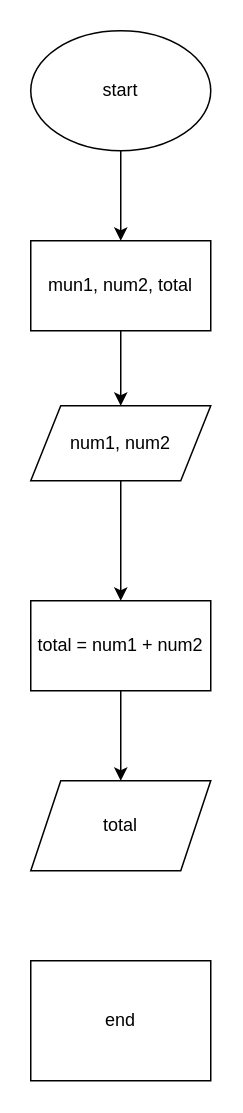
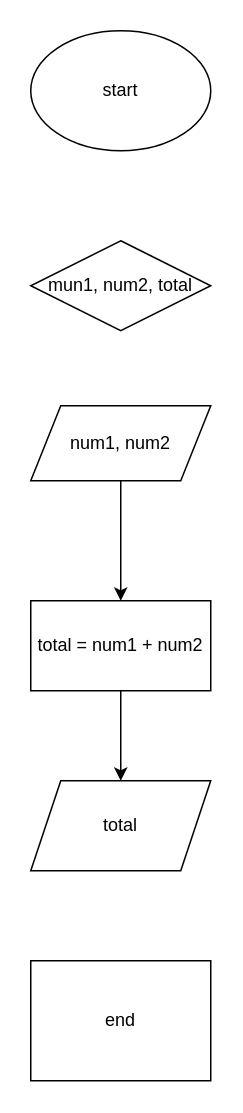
edge "start" -> "mun1, num2, total": removed
node "mun1, num2, total": shape rectangle -> diamond
edge "mun1, num2, total" -> "num1, num2": removed
